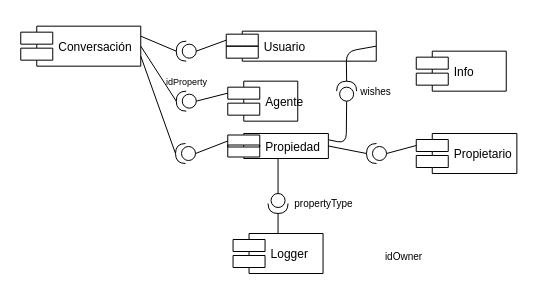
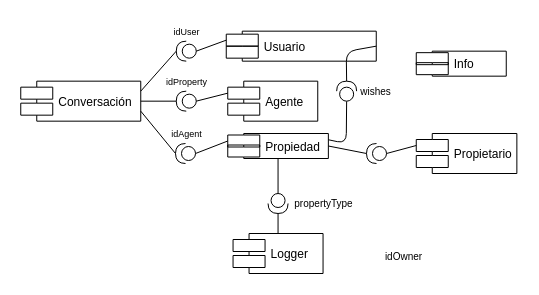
node "idUser": added
node "Conversación": moved (81, 46) -> (81, 101)
node "Info": size 90x40 -> 90x25
node "Agente": size 70x40 -> 90x40
node "idAgent": added
